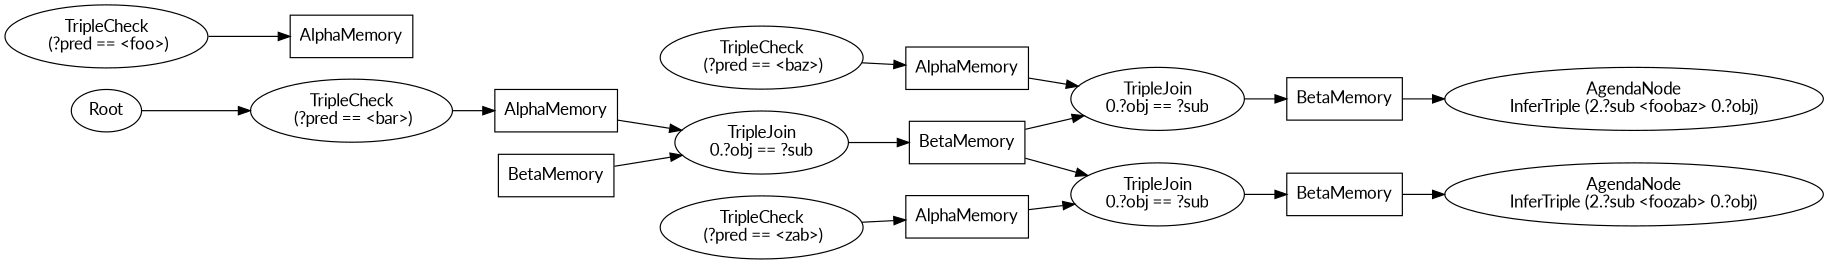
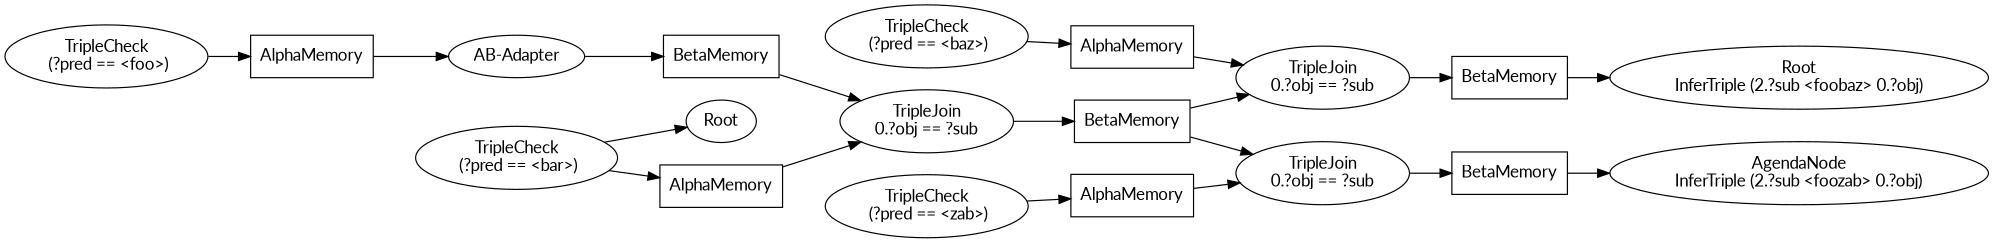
node "AB-Adapter": added
node "AgendaNode InferTriple (2.?sub <foobaz> 0.?obj)": label "AgendaNode InferTriple (2.?sub <foobaz> 0.?obj)" -> "Root InferTriple (2.?sub <foobaz> 0.?obj)"
edge "Root" -> "TripleCheck (?pred == <bar>)": reversed
